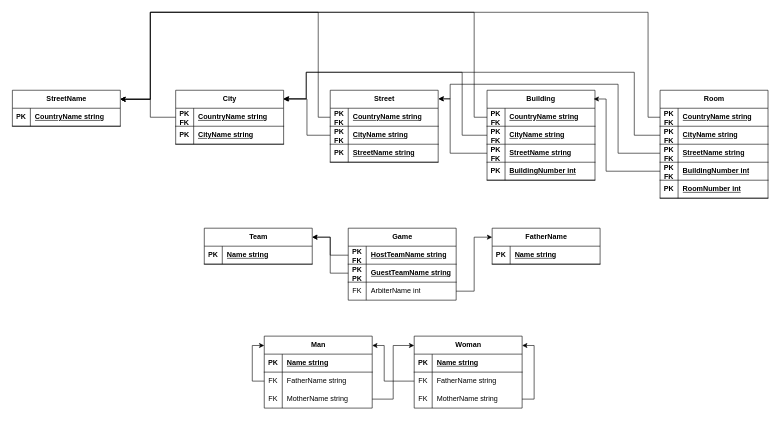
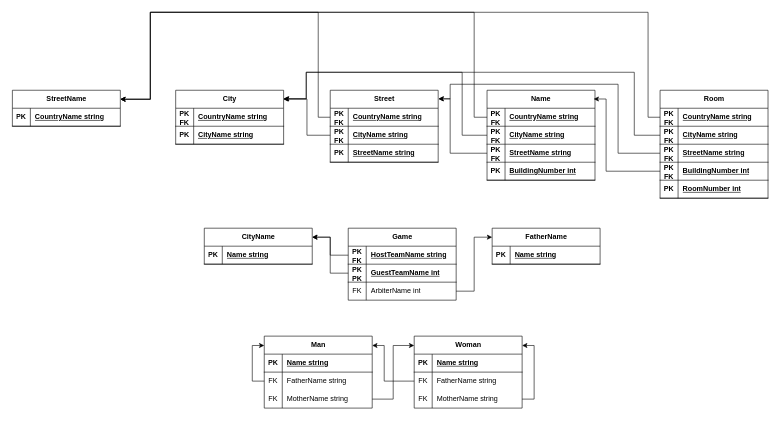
node "Building": label "Building" -> "Name"
edge "City" -> "StreetName": removed
node "Team": label "Team" -> "CityName"
node "GuestTeamName string": label "GuestTeamName string" -> "GuestTeamName int"
